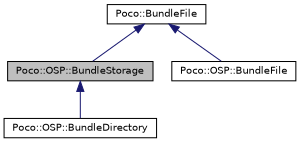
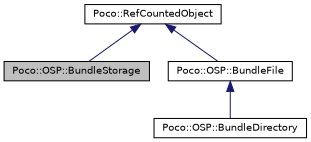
node "Poco::BundleFile": label "Poco::BundleFile" -> "Poco::RefCountedObject"
edge "Poco::OSP::BundleDirectory" -> "Poco::OSP::BundleStorage": now "Poco::OSP::BundleDirectory" -> "Poco::OSP::BundleFile"
